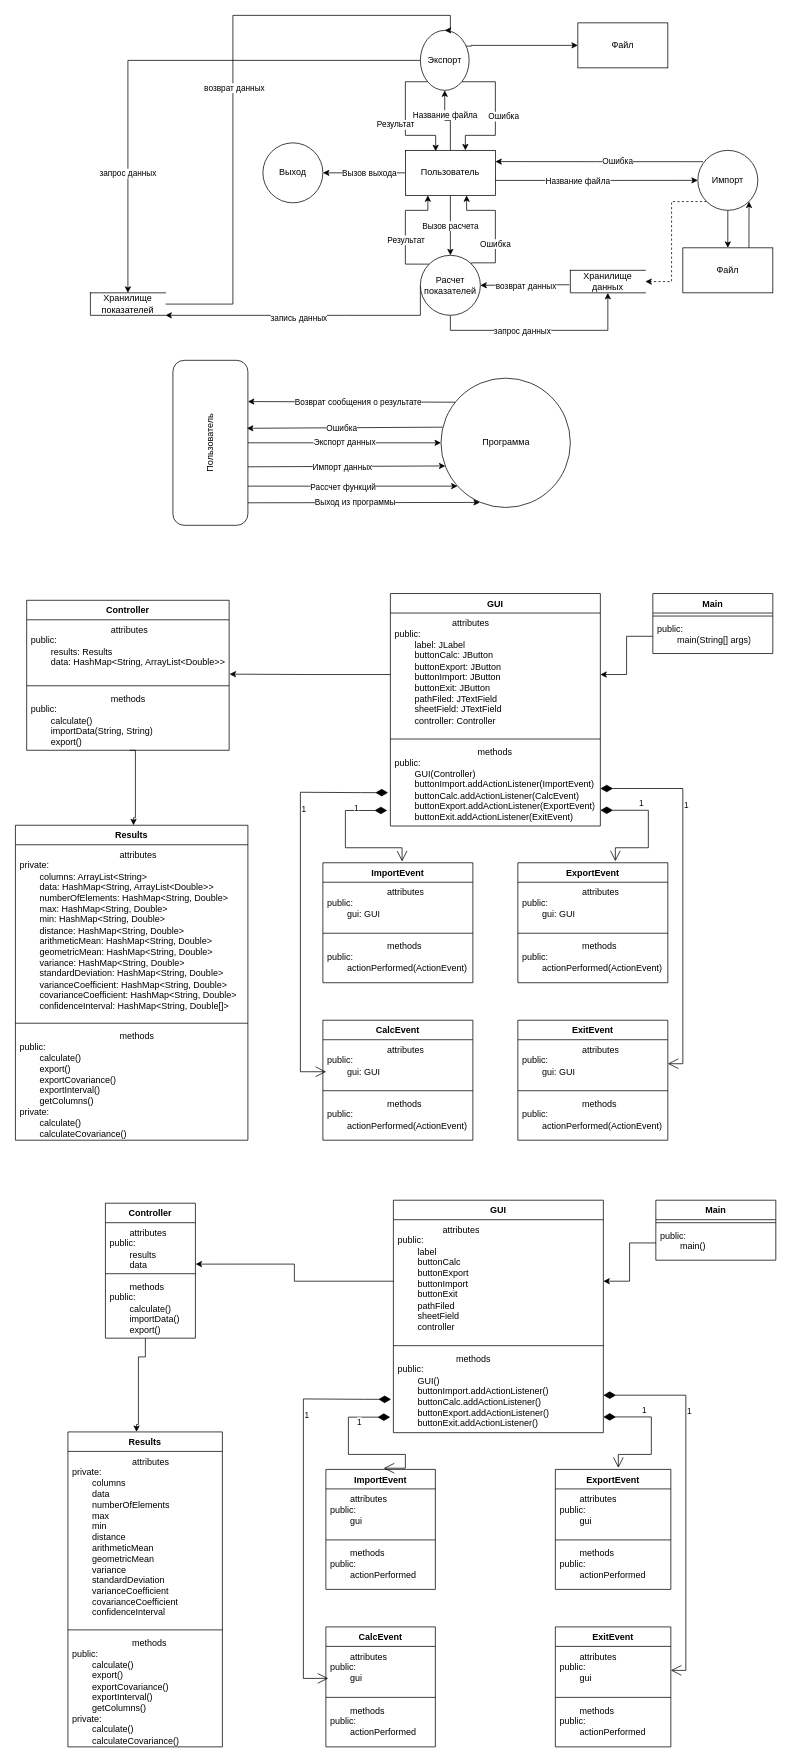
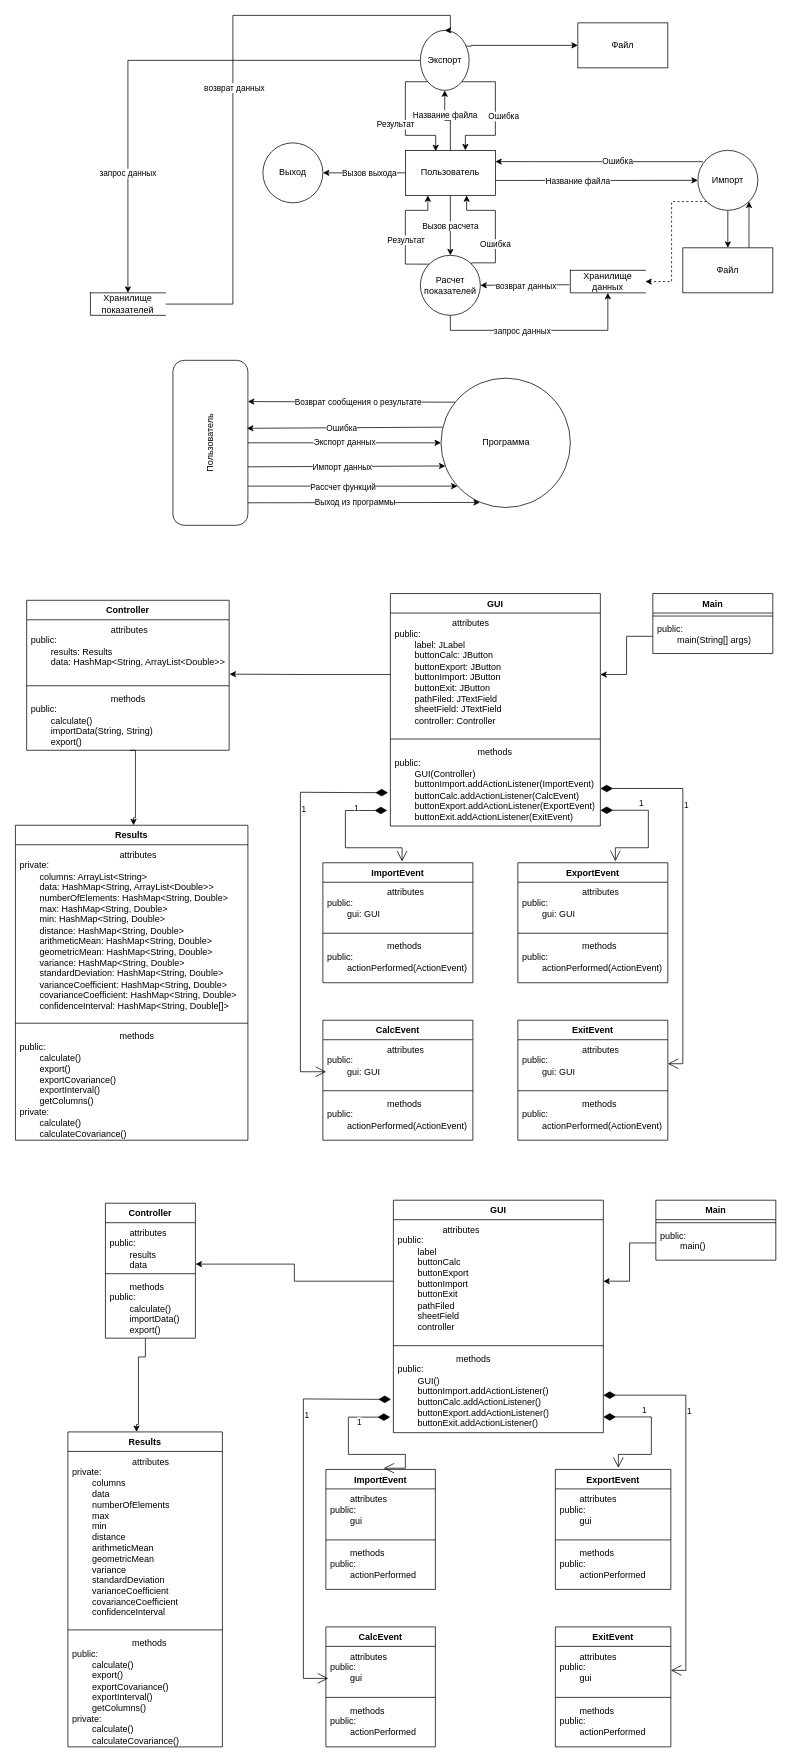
edge "Расчет показателей" -> "Хранилище показателей": removed, label "запись данных"
